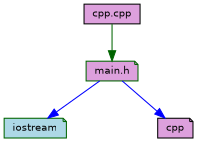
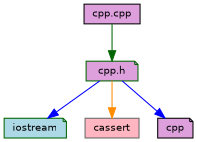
node "main.h": label "main.h" -> "cpp.h"
node "cassert": added
